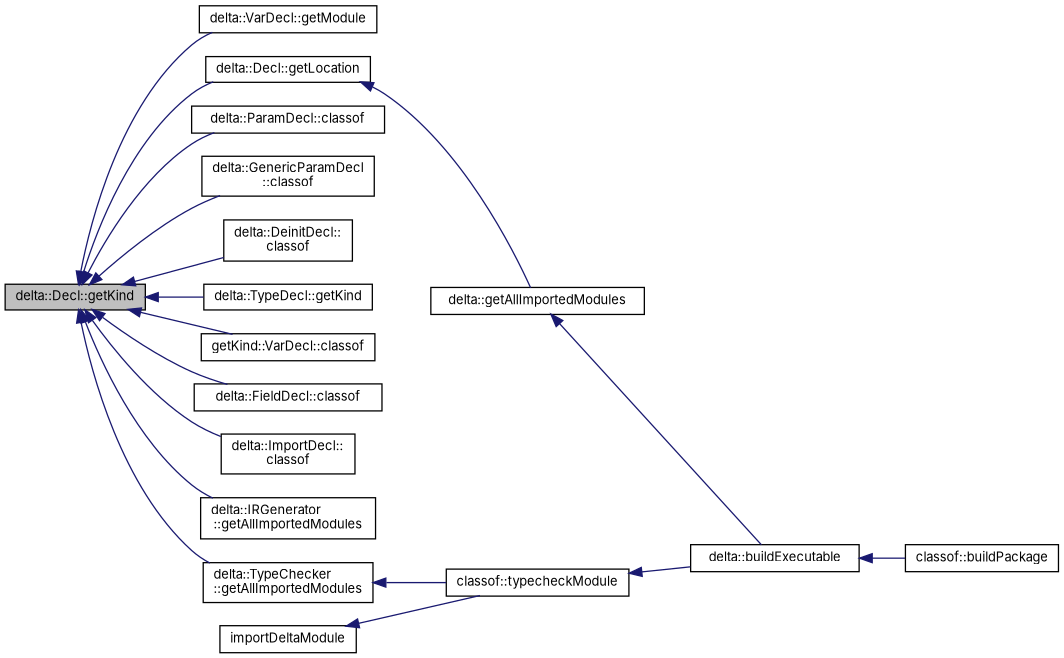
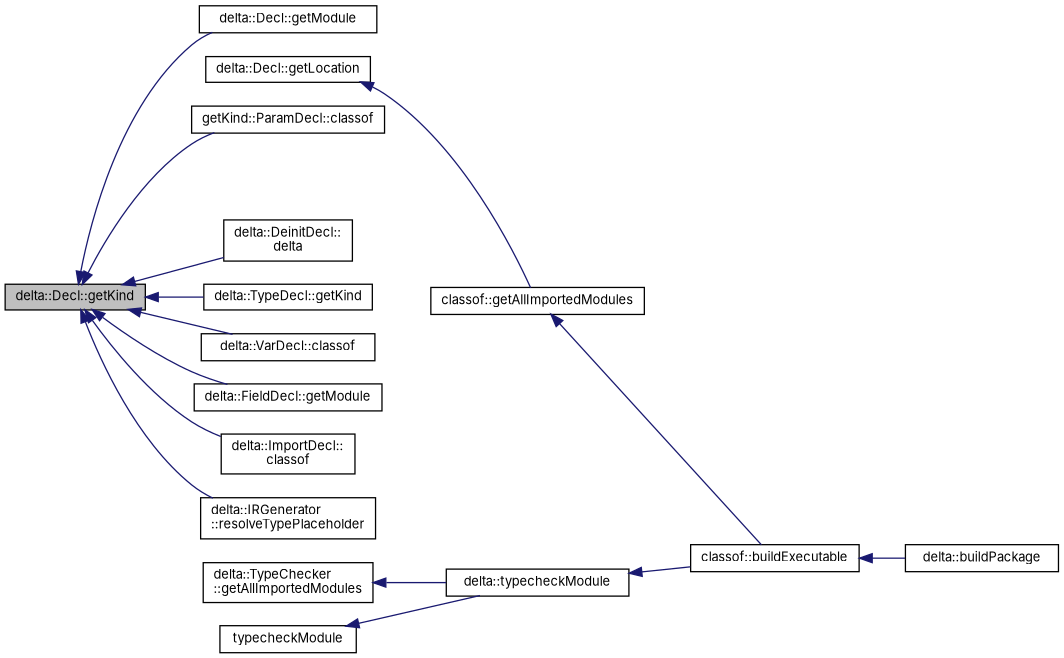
node "delta::VarDecl::getModule": label "delta::VarDecl::getModule" -> "delta::Decl::getModule"
node "delta::ParamDecl::classof": label "delta::ParamDecl::classof" -> "getKind::ParamDecl::classof"
edge "delta::Decl::getLocation" -> "delta::Decl::getKind": removed
node "delta::GenericParamDecl ::classof": removed
node "delta::DeinitDecl:: classof": label "delta::DeinitDecl:: classof" -> "delta::DeinitDecl:: delta"
node "delta::getAllImportedModules": label "delta::getAllImportedModules" -> "classof::getAllImportedModules"
node "getKind::VarDecl::classof": label "getKind::VarDecl::classof" -> "delta::VarDecl::classof"
node "delta::FieldDecl::classof": label "delta::FieldDecl::classof" -> "delta::FieldDecl::getModule"
edge "delta::TypeChecker ::getAllImportedModules" -> "delta::Decl::getKind": removed
node "delta::IRGenerator ::getAllImportedModules": label "delta::IRGenerator ::getAllImportedModules" -> "delta::IRGenerator ::resolveTypePlaceholder"
node "delta::buildExecutable": label "delta::buildExecutable" -> "classof::buildExecutable"
node "classof::buildPackage": label "classof::buildPackage" -> "delta::buildPackage"
node "classof::typecheckModule": label "classof::typecheckModule" -> "delta::typecheckModule"
node "importDeltaModule": label "importDeltaModule" -> "typecheckModule"
